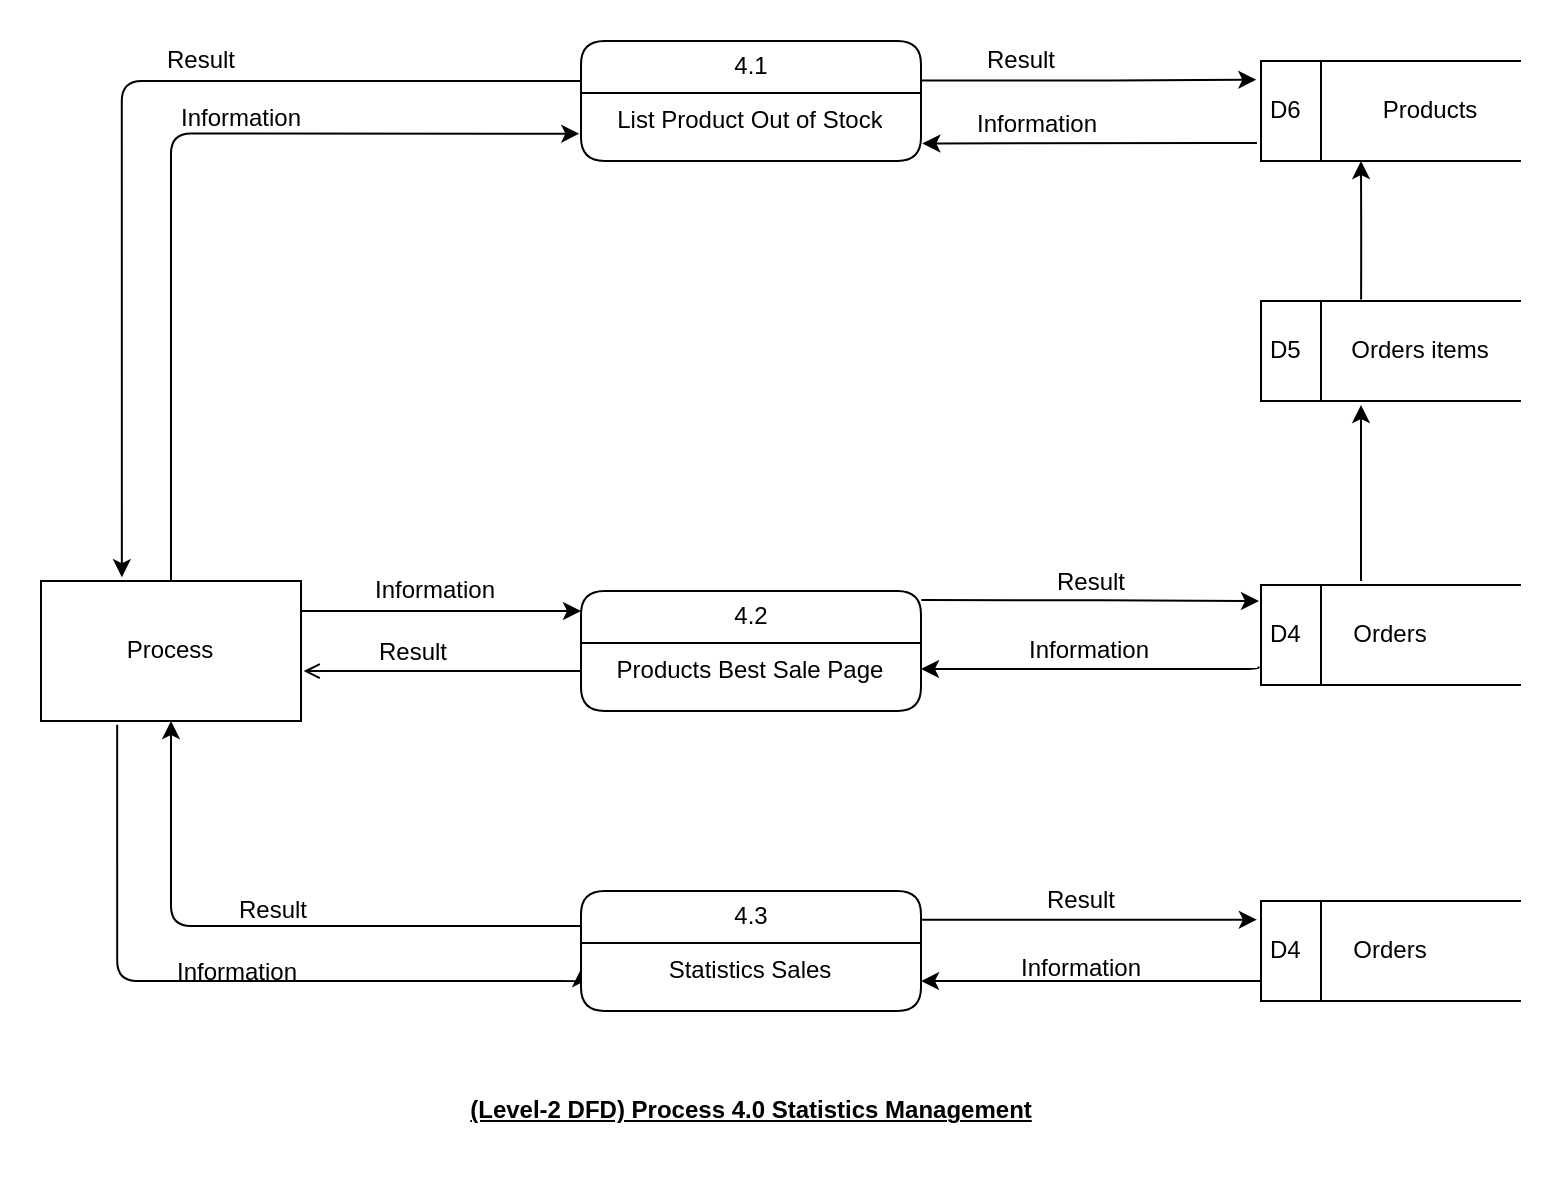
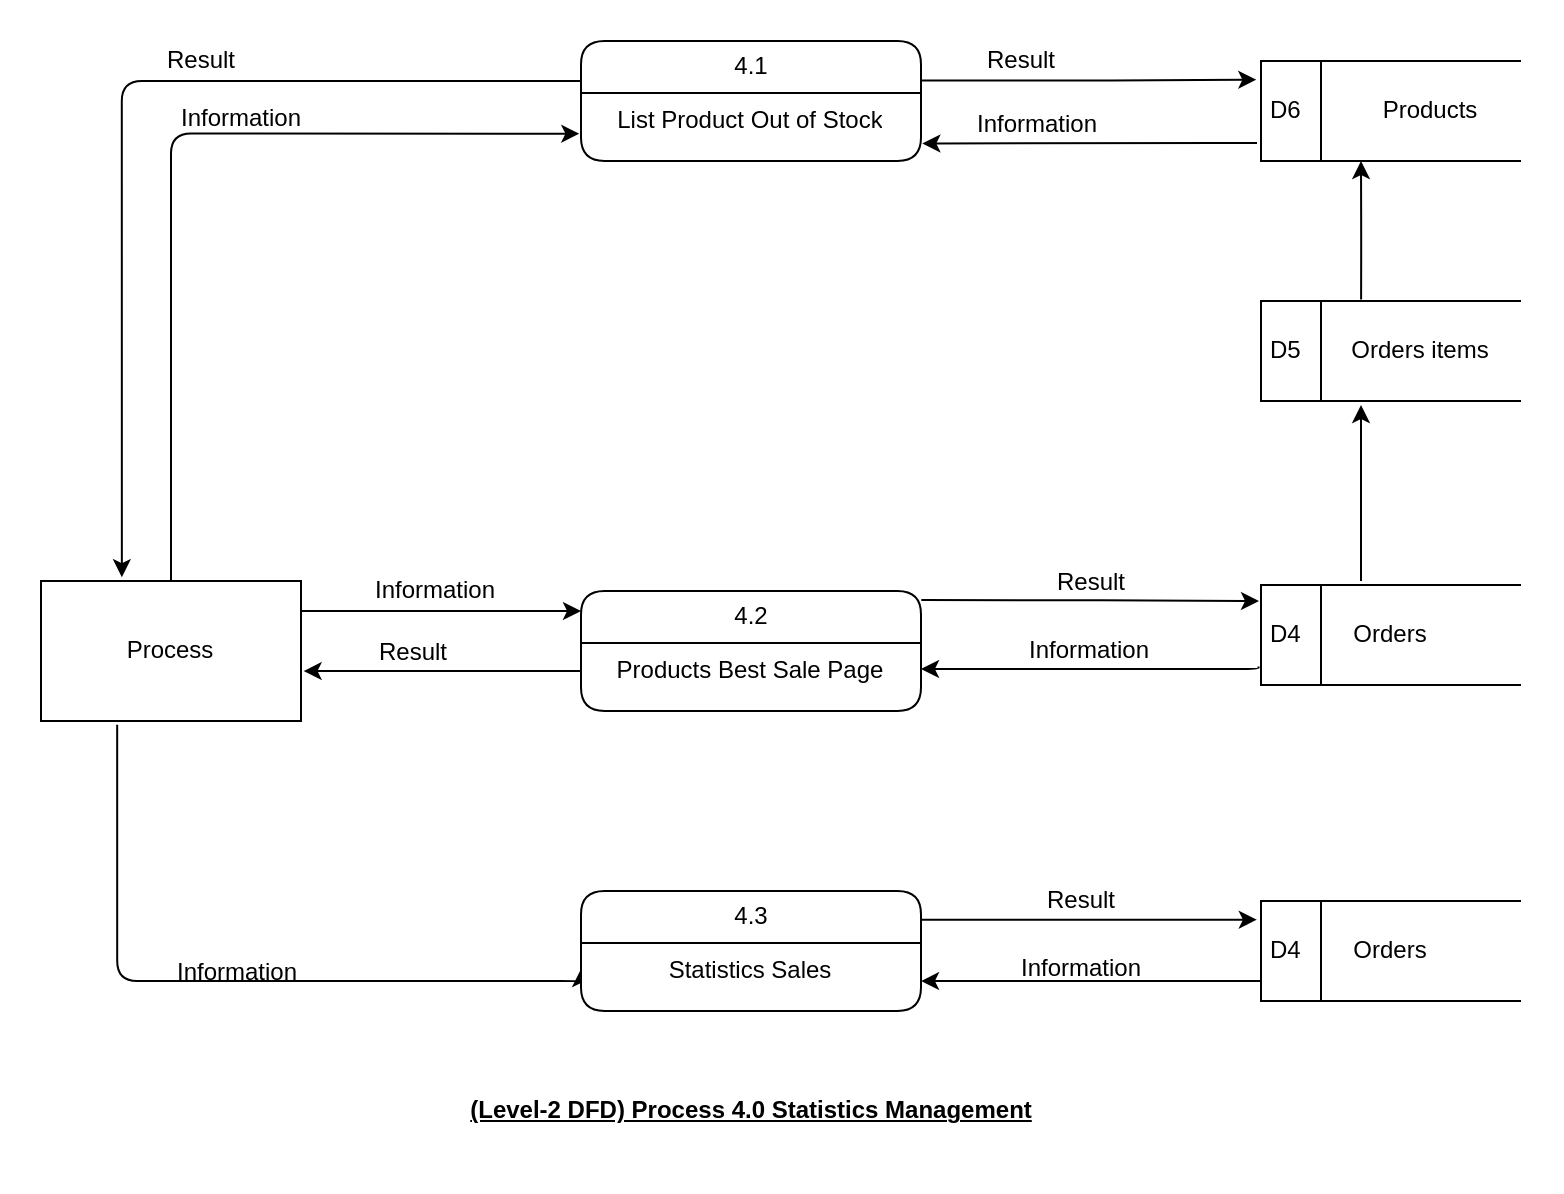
edge "Products Best Sale Page" -> "Process": arrowhead open -> classic
edge "4.3" -> "Process": removed, label "Result"
